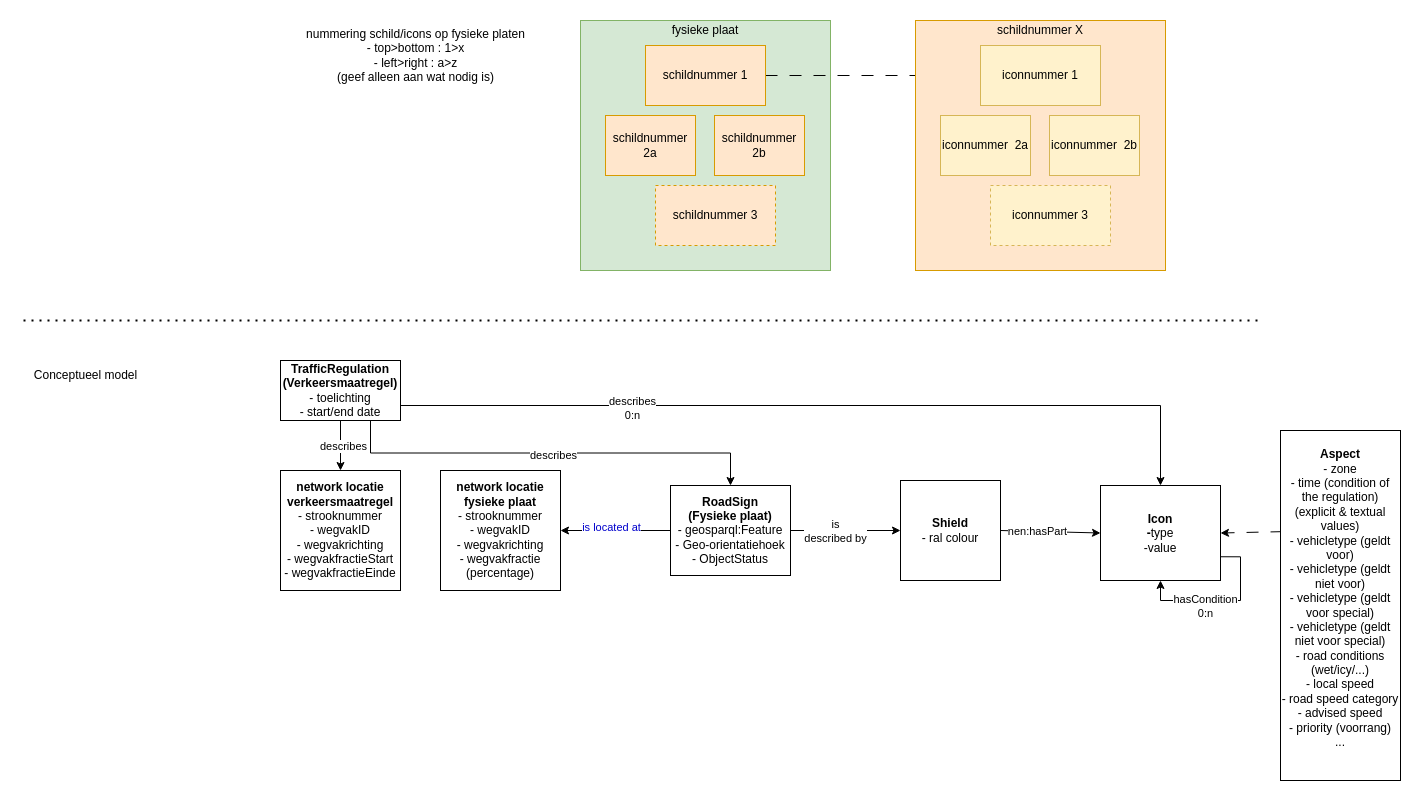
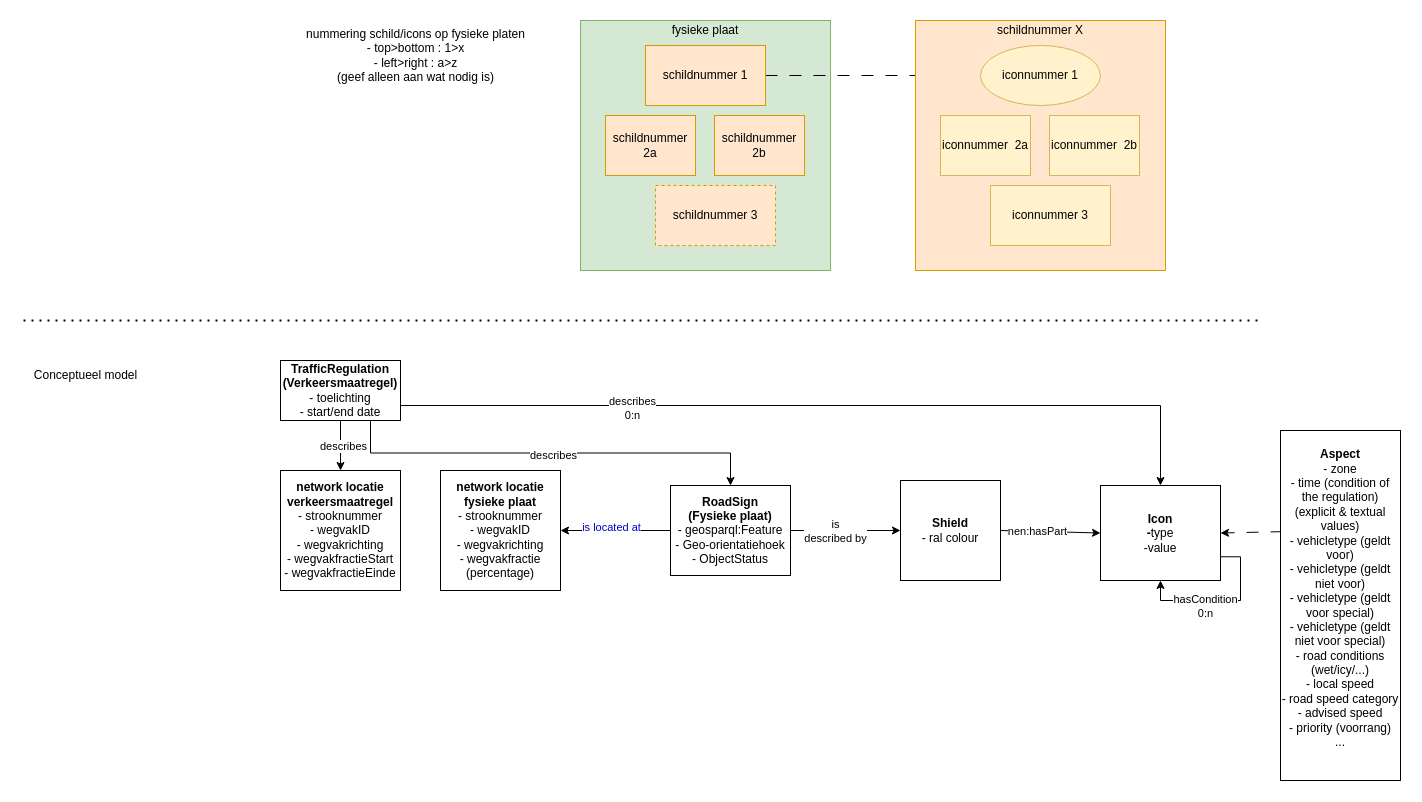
node "iconnummer 1": shape rectangle -> ellipse
node "iconnummer 3": style dashed -> solid
